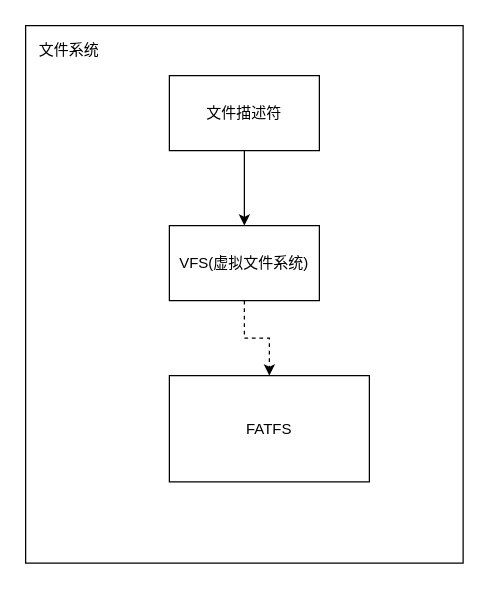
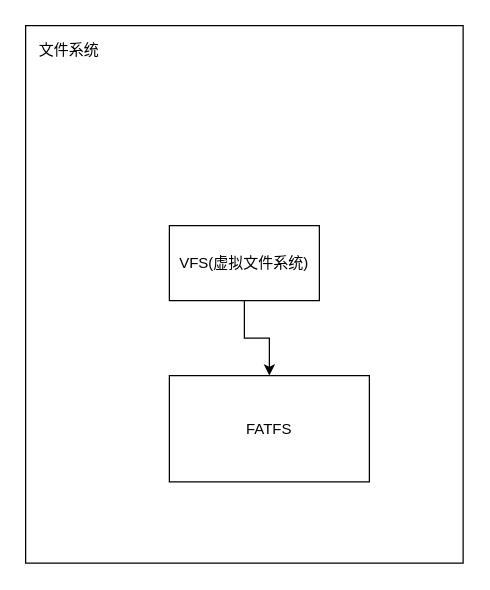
node "文件描述符": removed
edge "文件描述符" -> "VFS(虚拟文件系统)": removed
edge "VFS(虚拟文件系统)" -> "FATFS": style dashed -> solid
